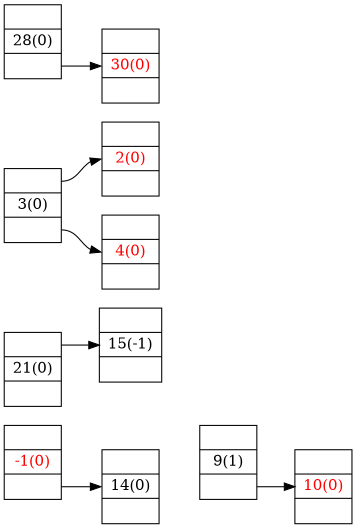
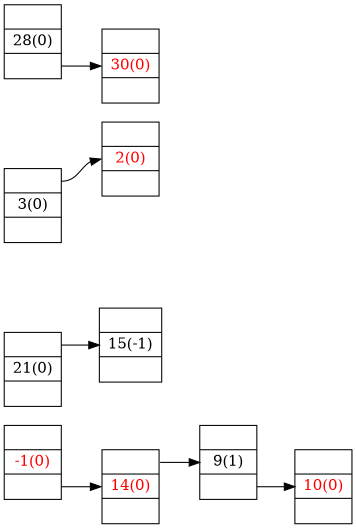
node "4(0)": removed
edge "14(0)" -> "9(1)": added
node "14(0)": fontcolor black -> red
